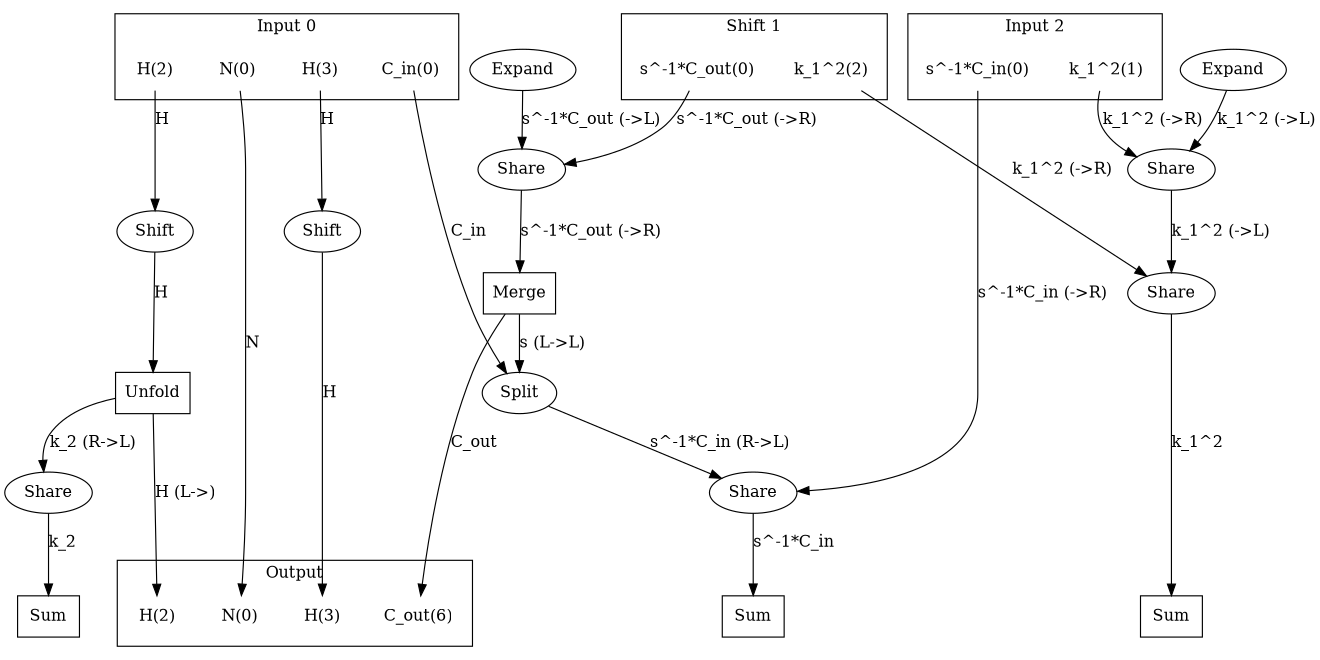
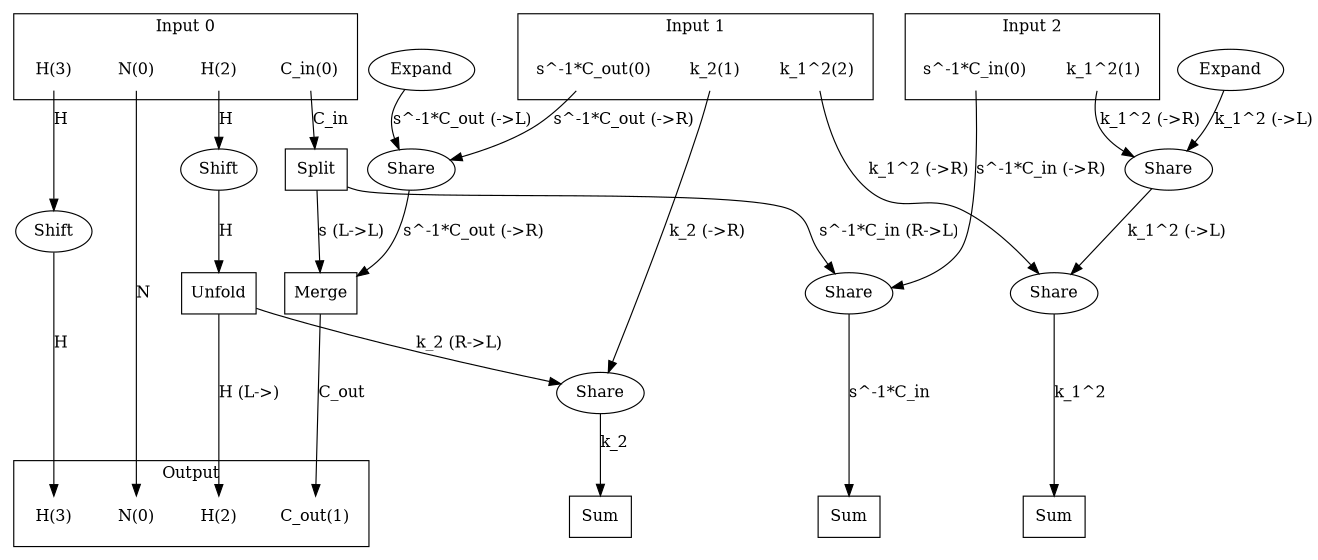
cluster "Shift 1": label "Shift 1" -> "Input 1"
node "k_2(1)": added
edge "Merge" -> "Split": reversed
node "Split": shape ellipse -> box
node "C_out(6)": label "C_out(6)" -> "C_out(1)"
